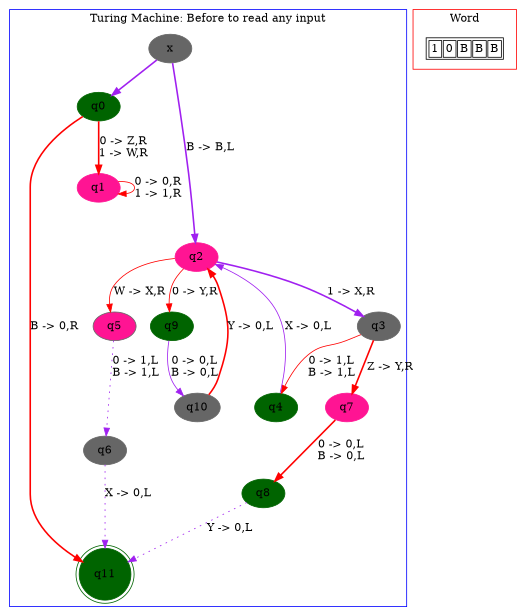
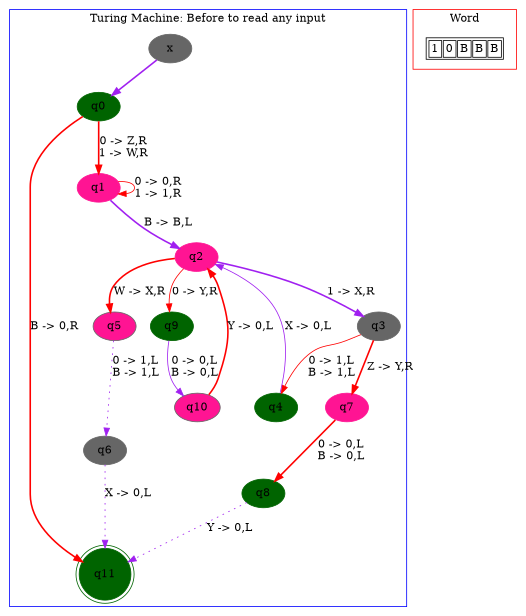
edge "x" -> "q2": now "q1" -> "q2"
edge "q2" -> "q5": style solid -> bold
node "q10": fillcolor gray40 -> deeppink
